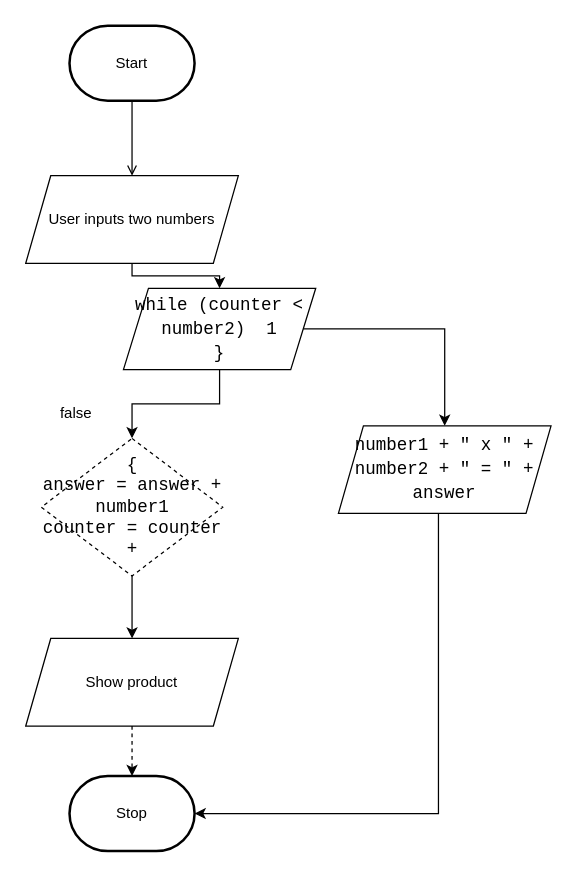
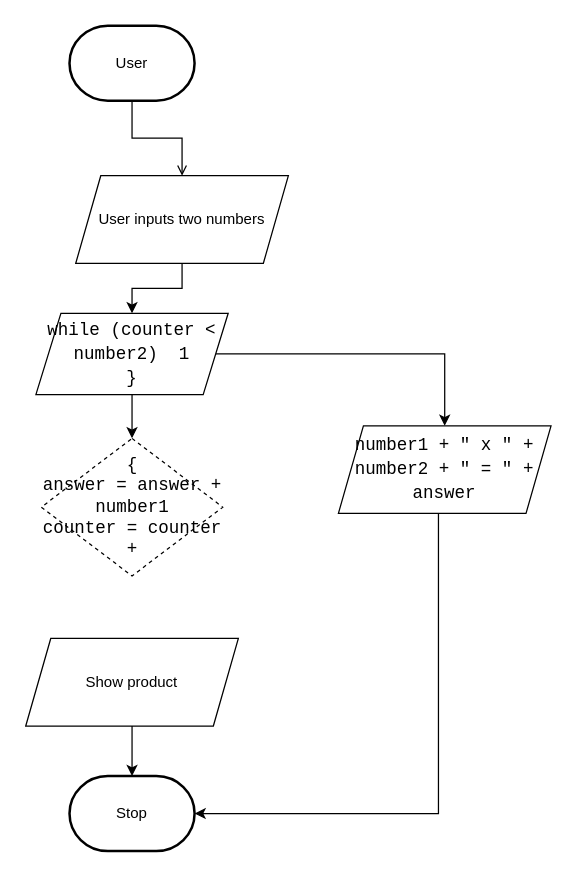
node "Start": label "Start" -> "User"
node "User inputs two numbers": moved (132, 219) -> (182, 219)
node "while (counter < number2) 1 }": moved (219, 329) -> (132, 354)
node "false": removed
edge "{ answer = answer + number1 counter = counter +" -> "Show product": removed
edge "Show product" -> "Stop": style dashed -> solid
